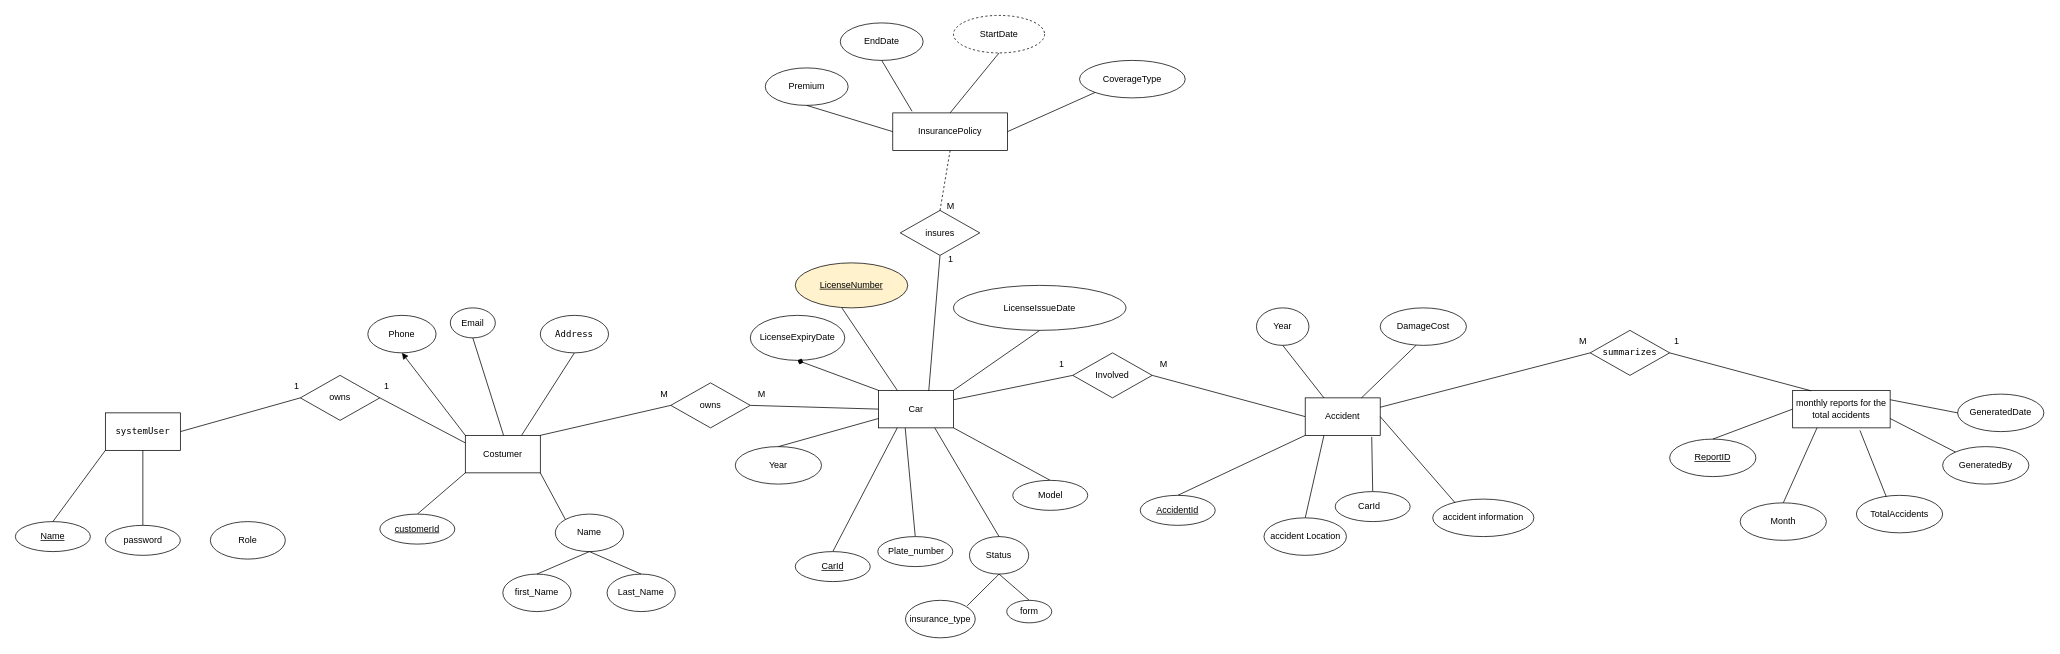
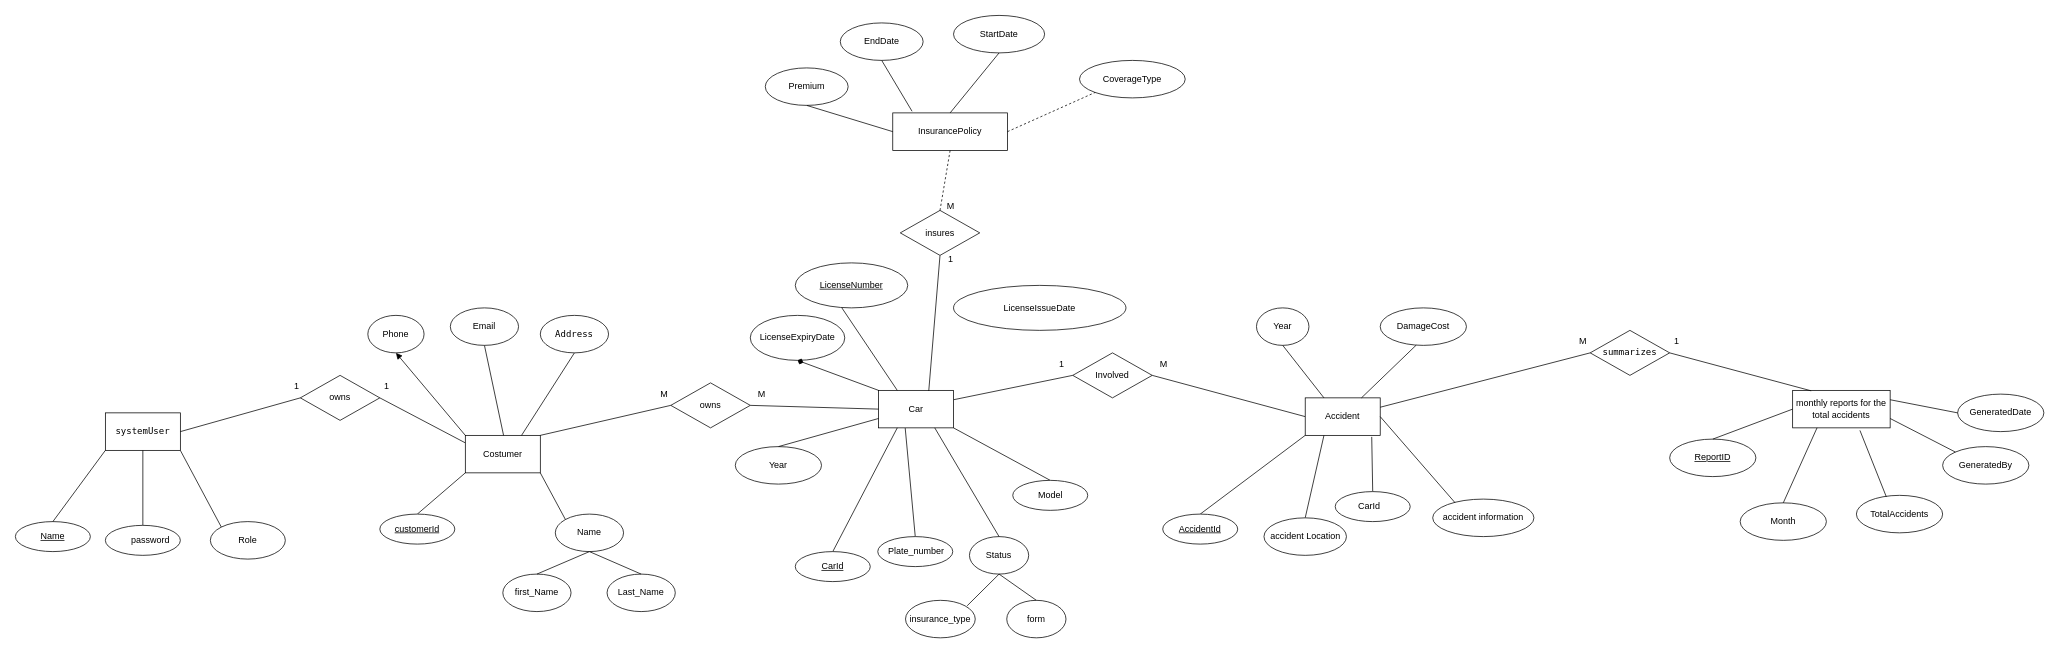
node "StartDate": style dashed -> solid
edge "CoverageType" -- "InsurancePolicy": style solid -> dashed
node "LicenseNumber": fillcolor #fff2cc -> #ffffff
node "Email": size 45x30 -> 68x38
node "Phone": size 68x38 -> 56x38
edge "LicenseIssueDate" -- "Car": removed
edge "systemUser" -- "Role": added
node "AccidentId": moved (1178, 510) -> (1200, 529)
node "password": moved (143, 540) -> (150, 540)
node "form": size 45x23 -> 59x38
